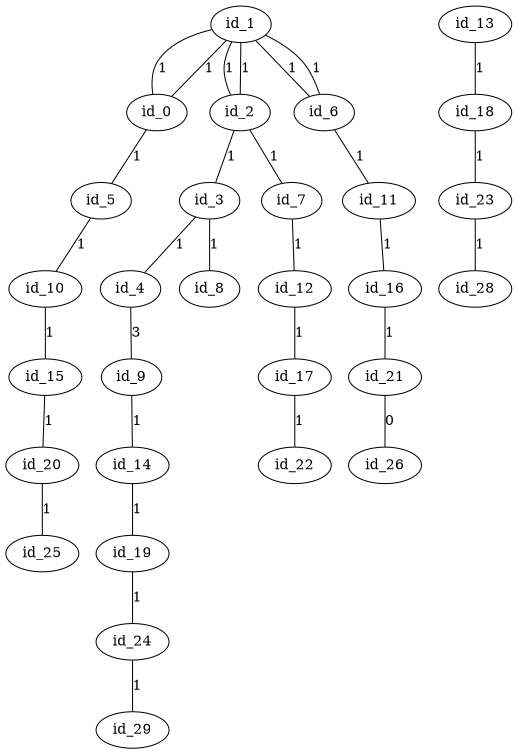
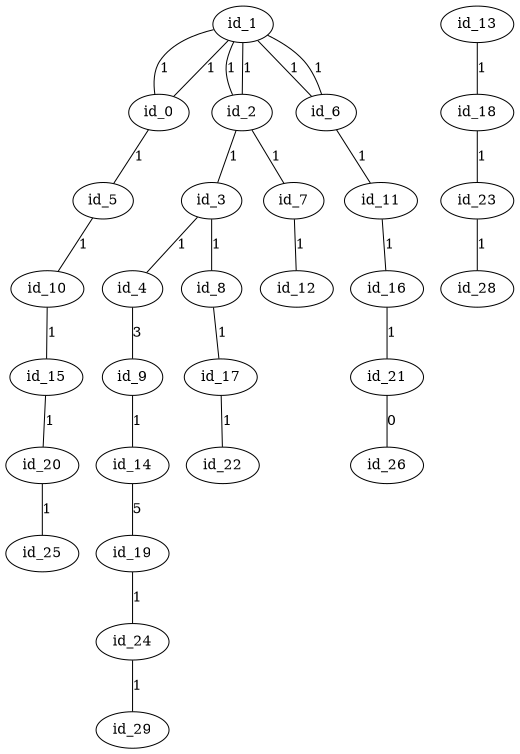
edge "id_12" -- "id_17": now "id_8" -- "id_17"
edge "id_14" -- "id_19": label "1" -> "5"
